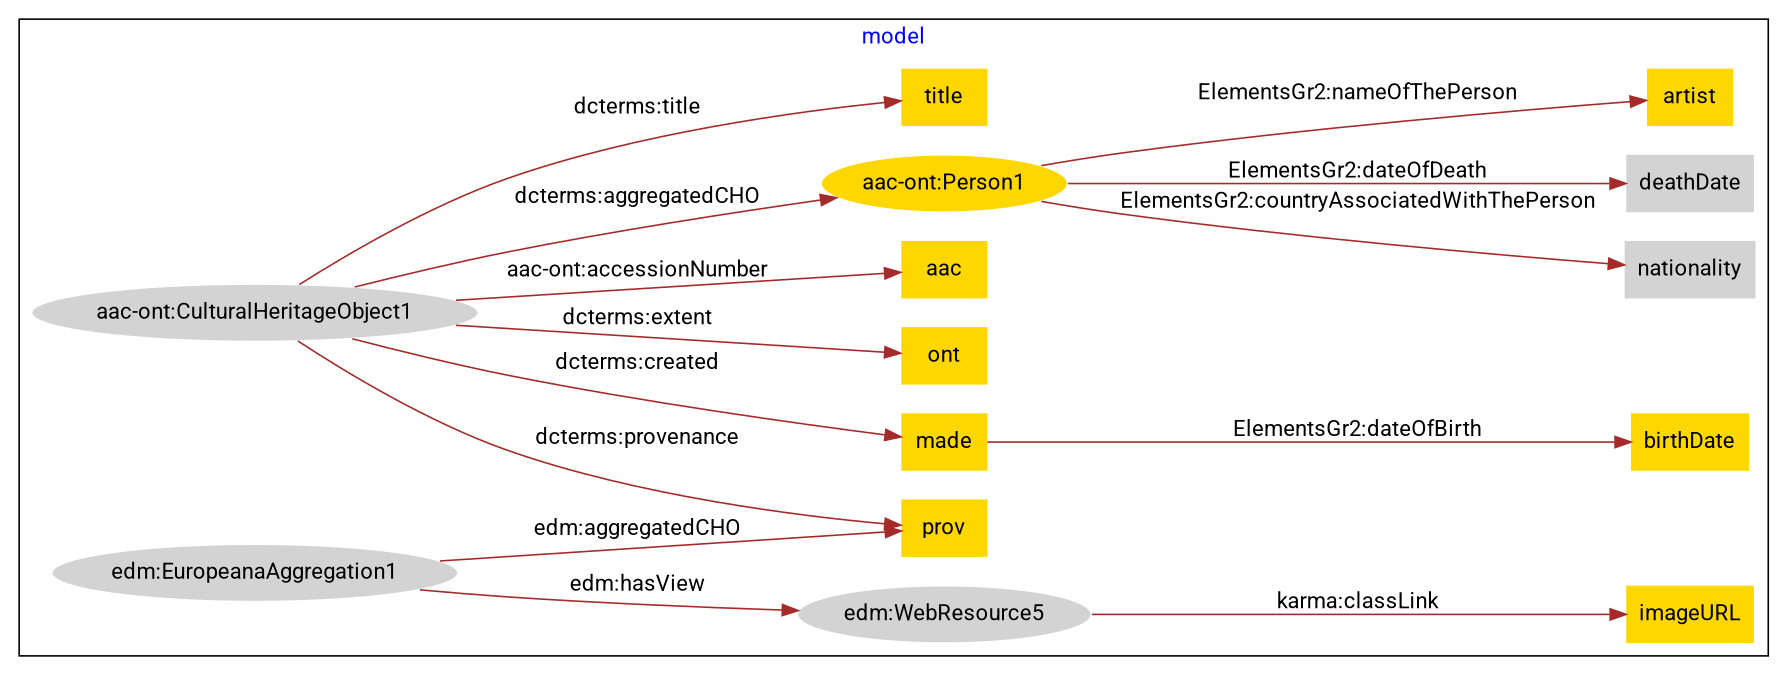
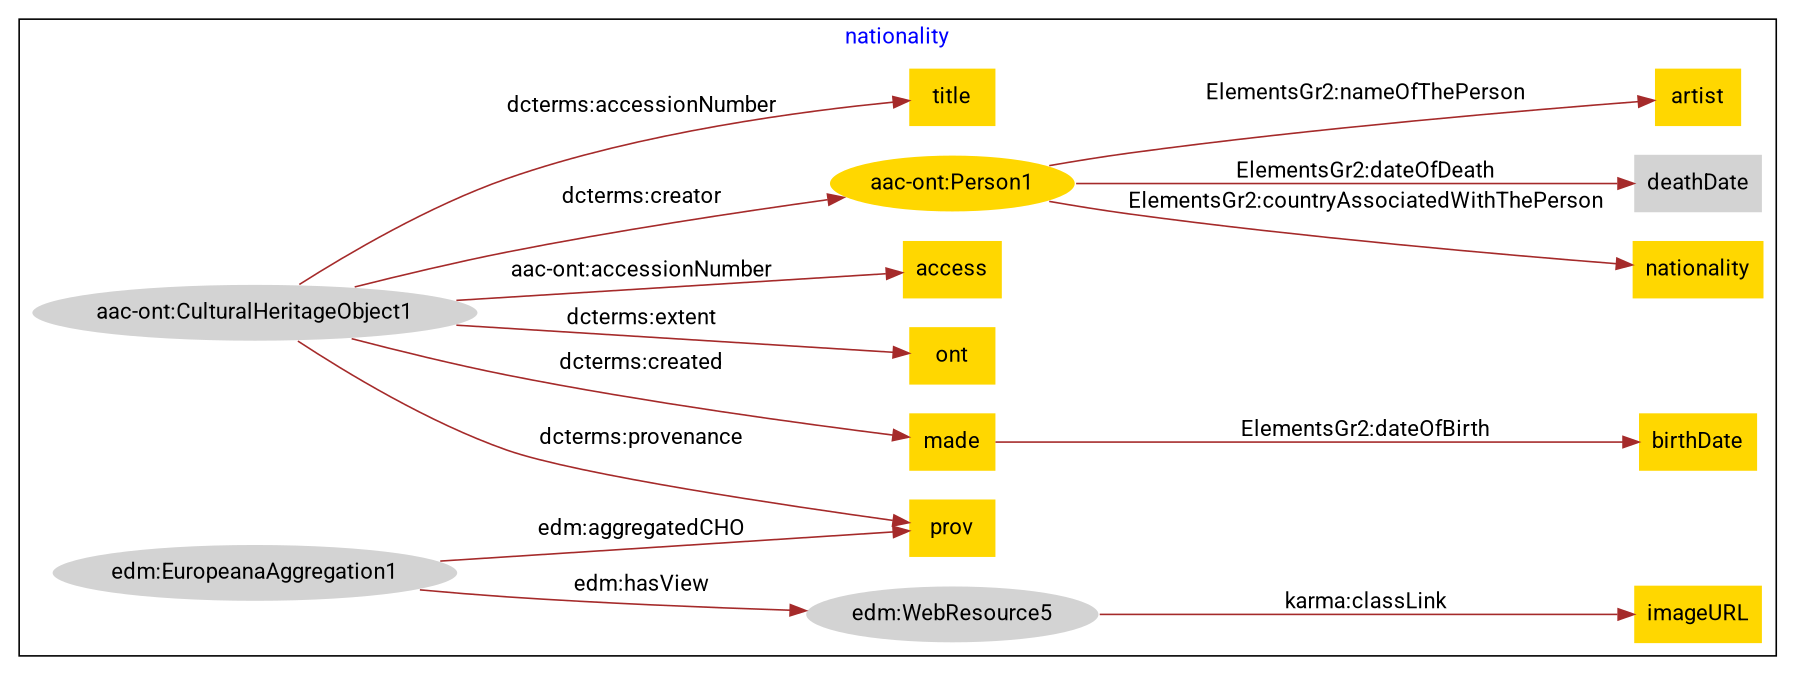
cluster "model": label "model" -> "nationality"
edge "aac-ont:CulturalHeritageObject1" -> "title": label "dcterms:title" -> "dcterms:accessionNumber"
edge "aac-ont:CulturalHeritageObject1" -> "aac-ont:Person1": label "dcterms:aggregatedCHO" -> "dcterms:creator"
node "aac": label "aac" -> "access"
node "nationality": fillcolor lightgray -> gold
